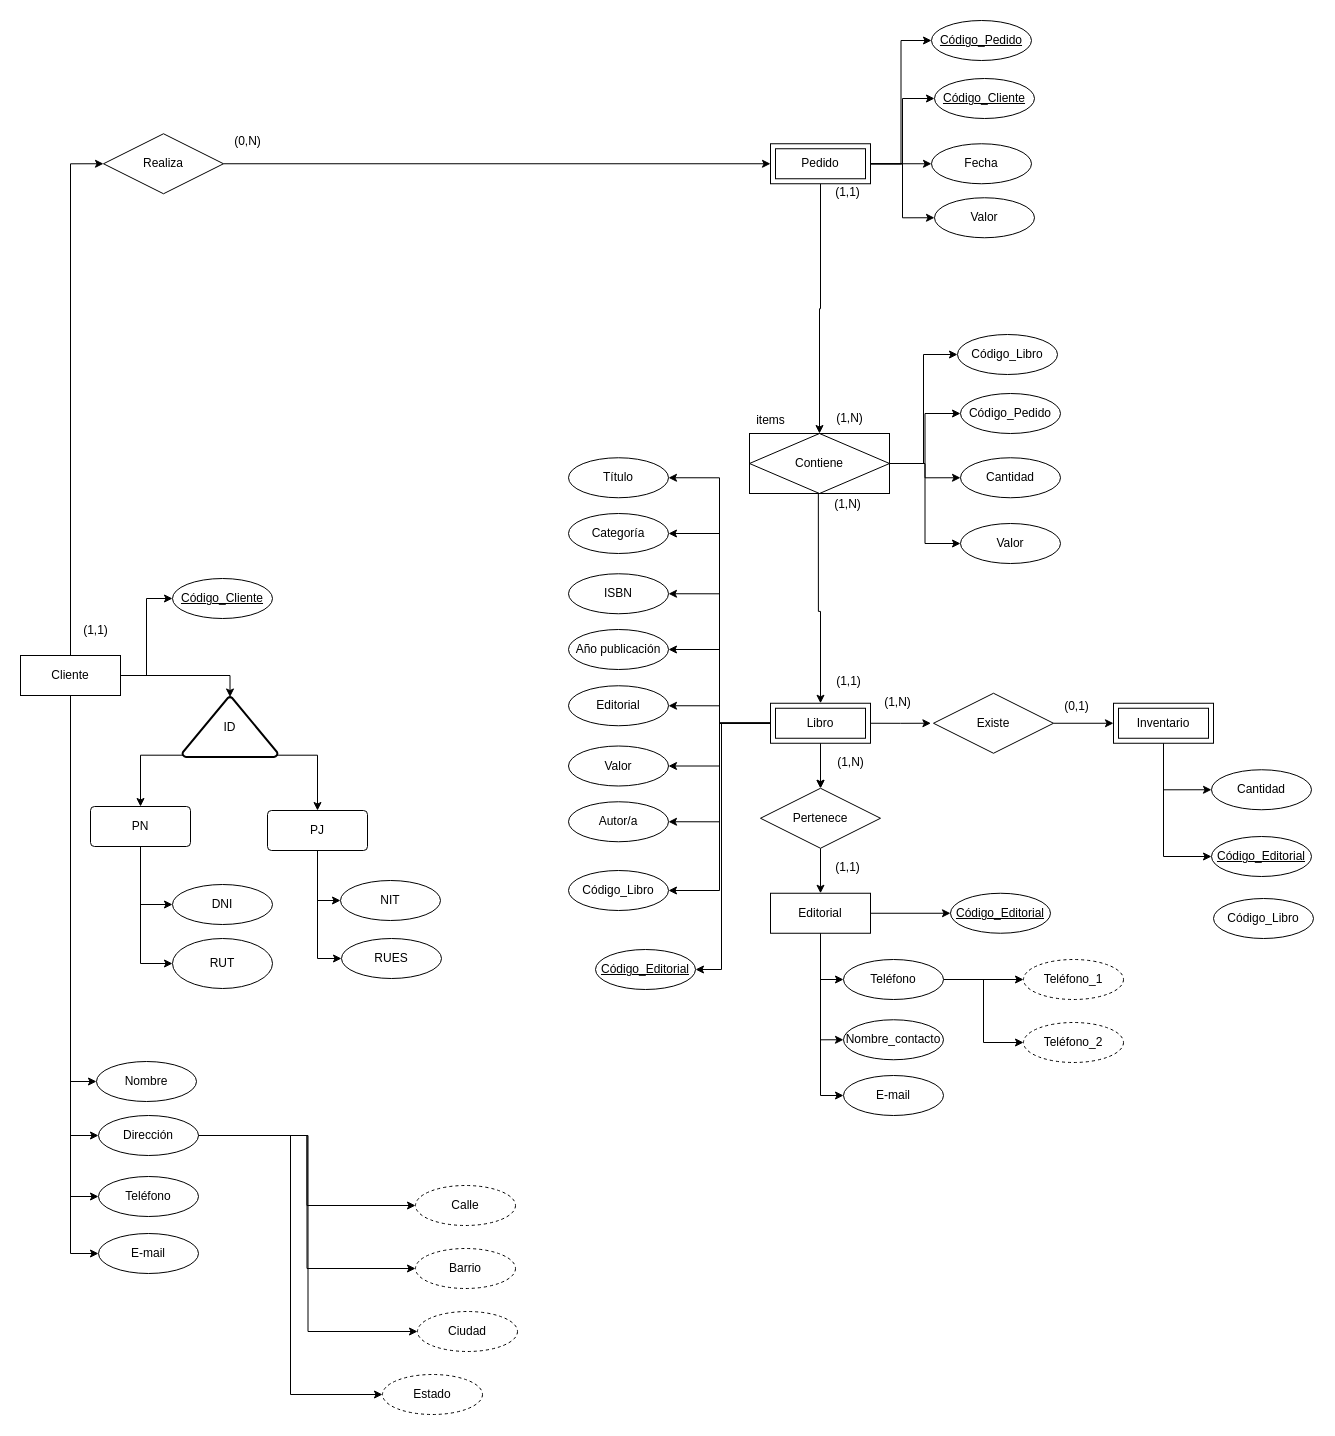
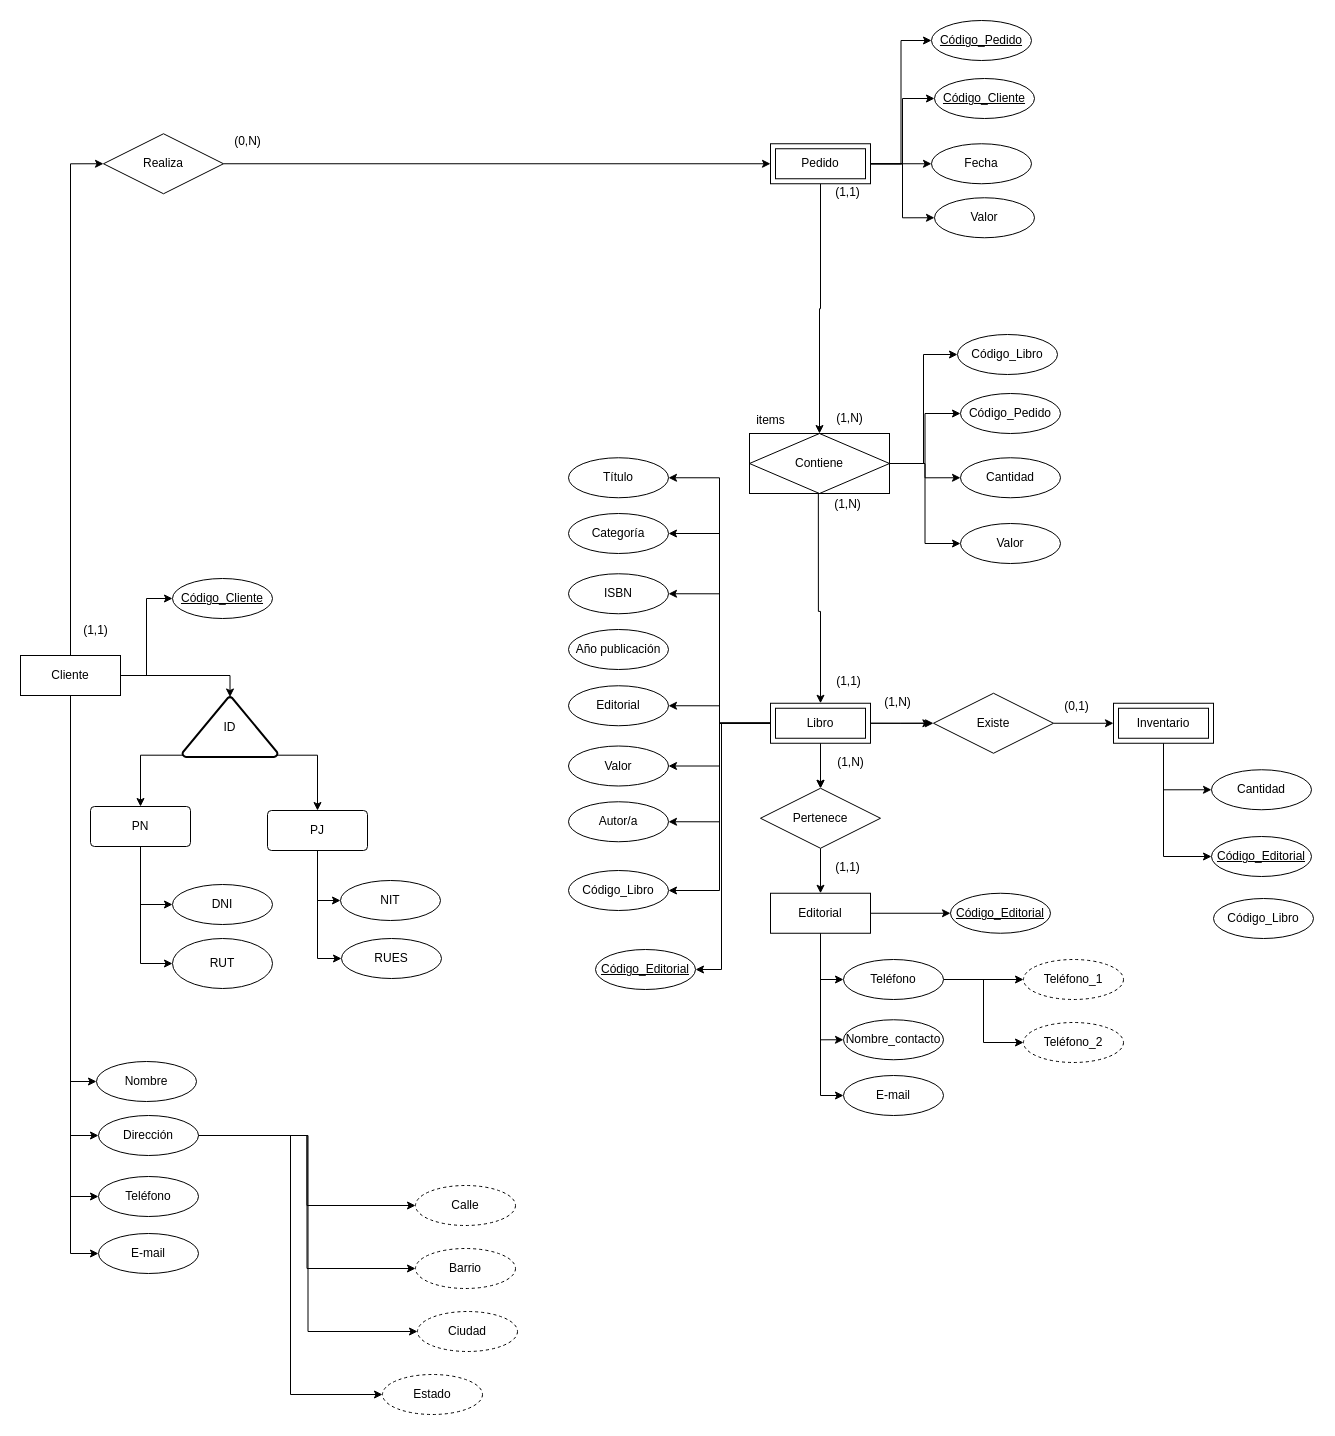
edge "Libro" -> "Año publicación": now "Libro" -> "Existe"
